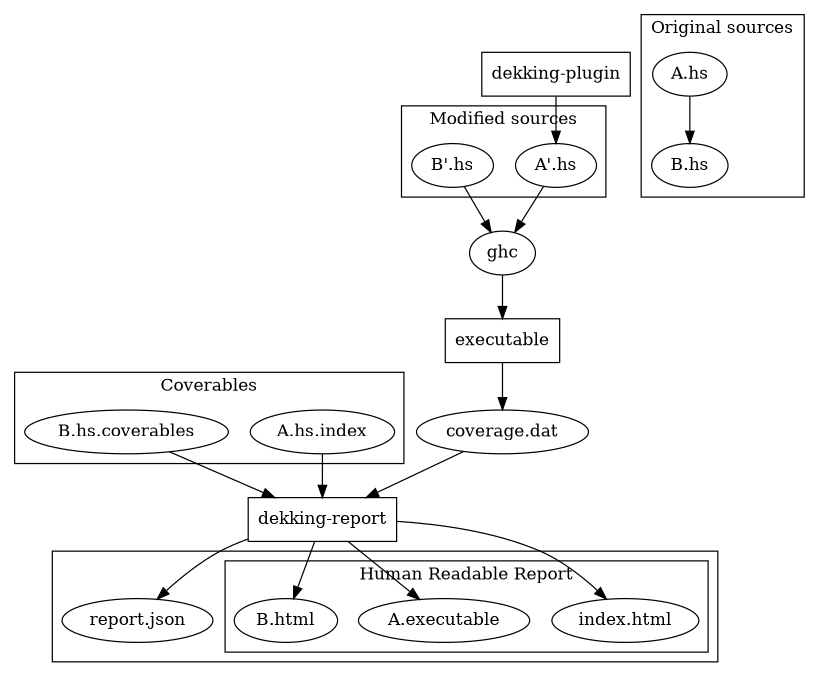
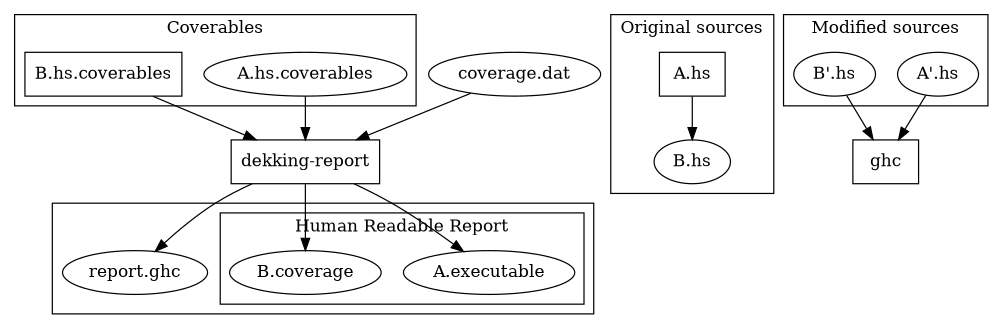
node "dekking-plugin": removed
node "A.hs": shape ellipse -> box
node "ghc": shape ellipse -> box
node "executable": removed
node "B.hs.coverables": shape ellipse -> box
node "A.hs.index": label "A.hs.index" -> "A.hs.coverables"
node "report.json": label "report.json" -> "report.ghc"
node "B.html": label "B.html" -> "B.coverage"
node "index.html": removed
